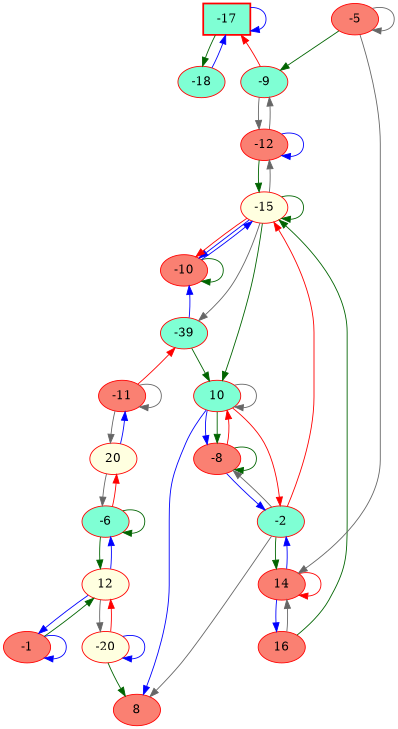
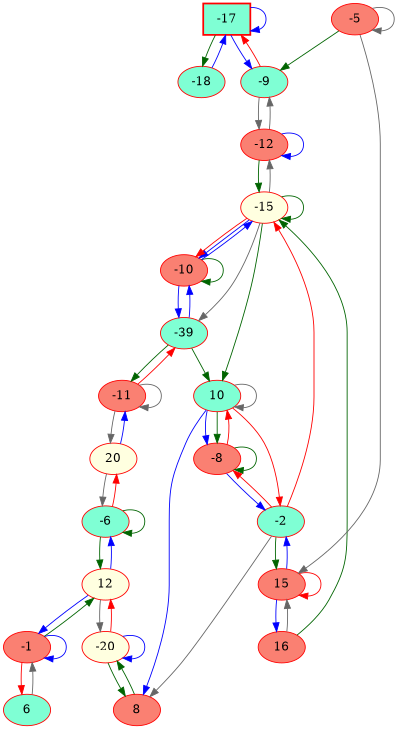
edge "-17" -> "-9": added
edge "-10" -> "-39": added
edge "-39" -> "-11": added
edge "-2" -> "-8": color gray40 -> red
node "14": label "14" -> "15"
edge "8" -> "-20": added
node "6": added
